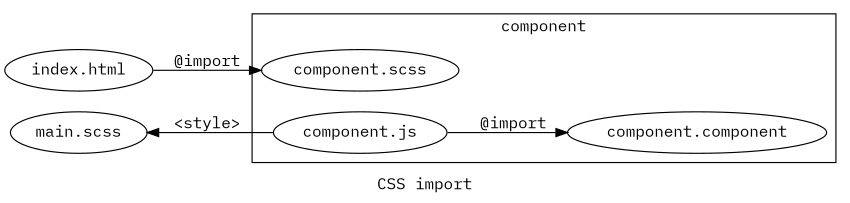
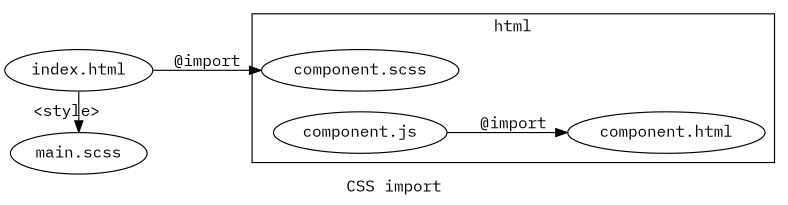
cluster "component": label "component" -> "html"
edge "component.js" -> "main.scss": now "index.html" -> "main.scss"
node "component.component": label "component.component" -> "component.html"
